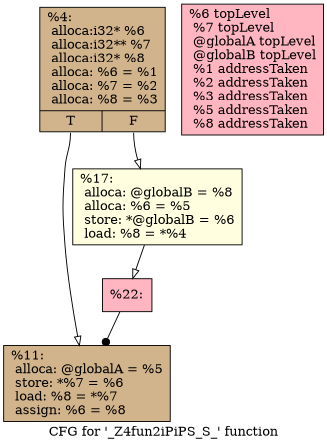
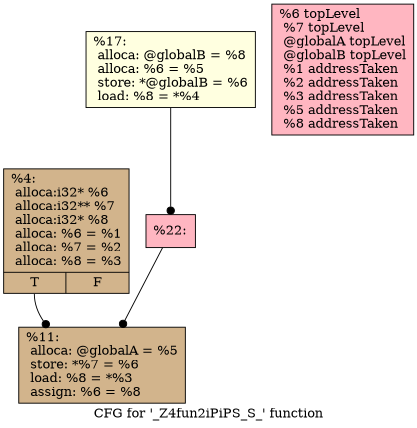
edge "%4:" -> "%17:": removed
edge "%4:" -> "%11:": arrowhead onormal -> dot
edge "%17:" -> "%22:": arrowhead onormal -> dot
node "%11:": text "load: %8 = *%7" -> "load: %8 = *%3"
